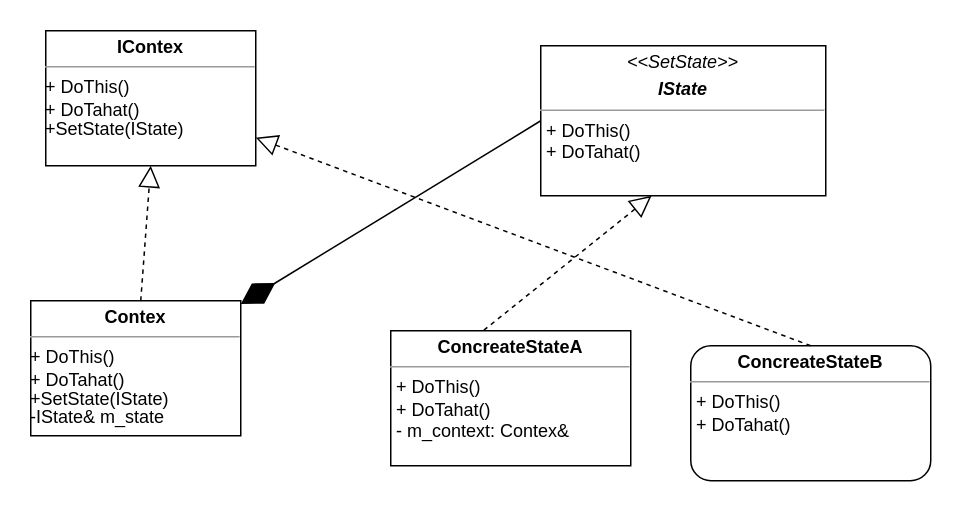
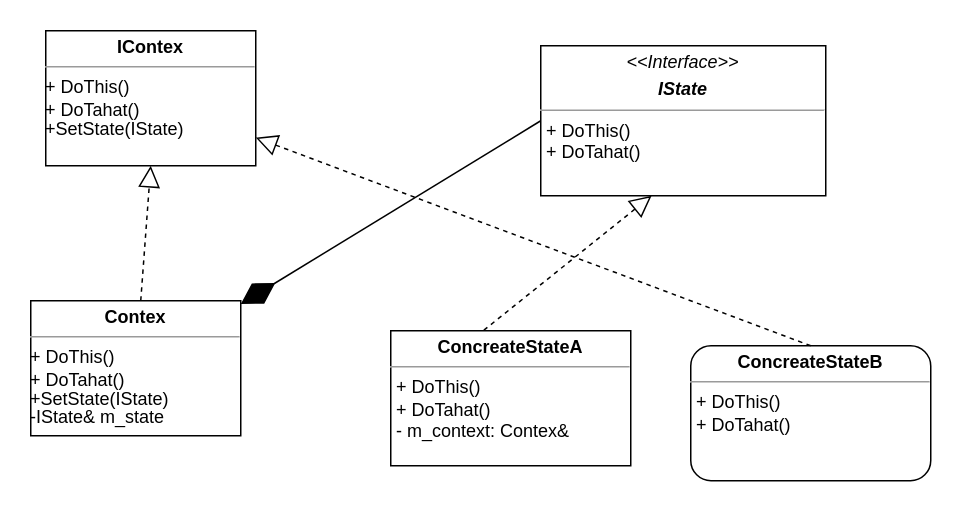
node "<<SetState>> IState + DoThis() + DoTahat()": label "<<SetState>> IState + DoThis() + DoTahat()" -> "<<Interface>> IState + DoThis() + DoTahat()"
